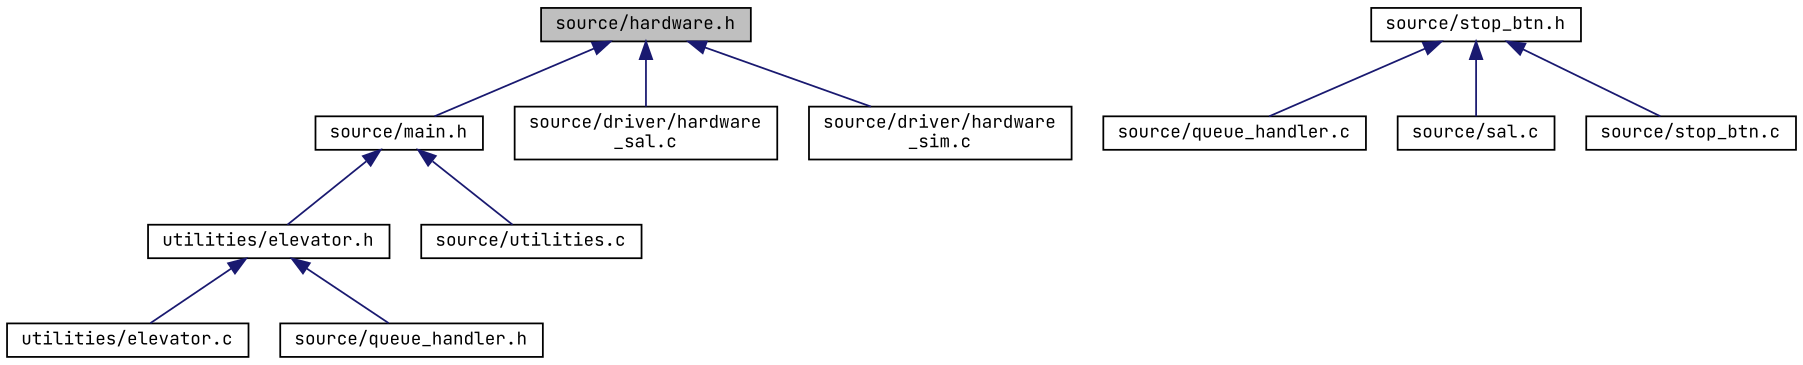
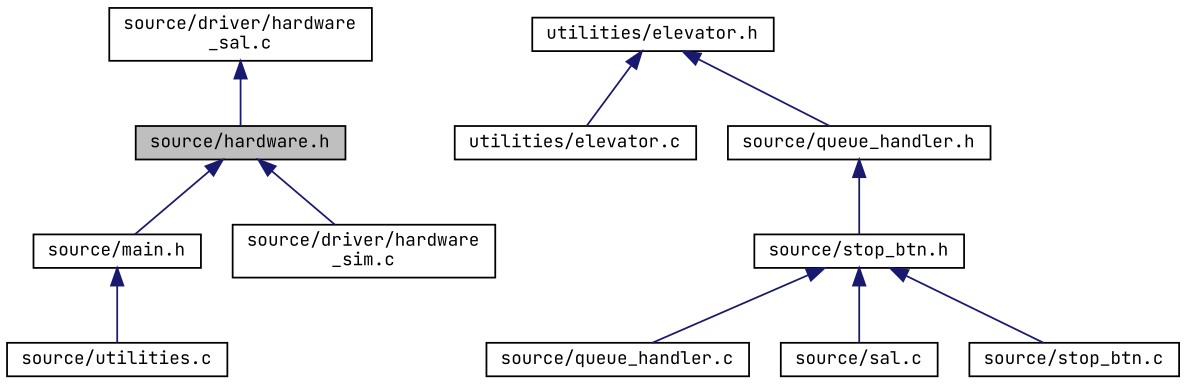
edge "source/driver/hardware _sal.c" -> "source/hardware.h": reversed
edge "utilities/elevator.h" -> "source/main.h": removed
edge "source/stop_btn.h" -> "source/queue_handler.h": added
